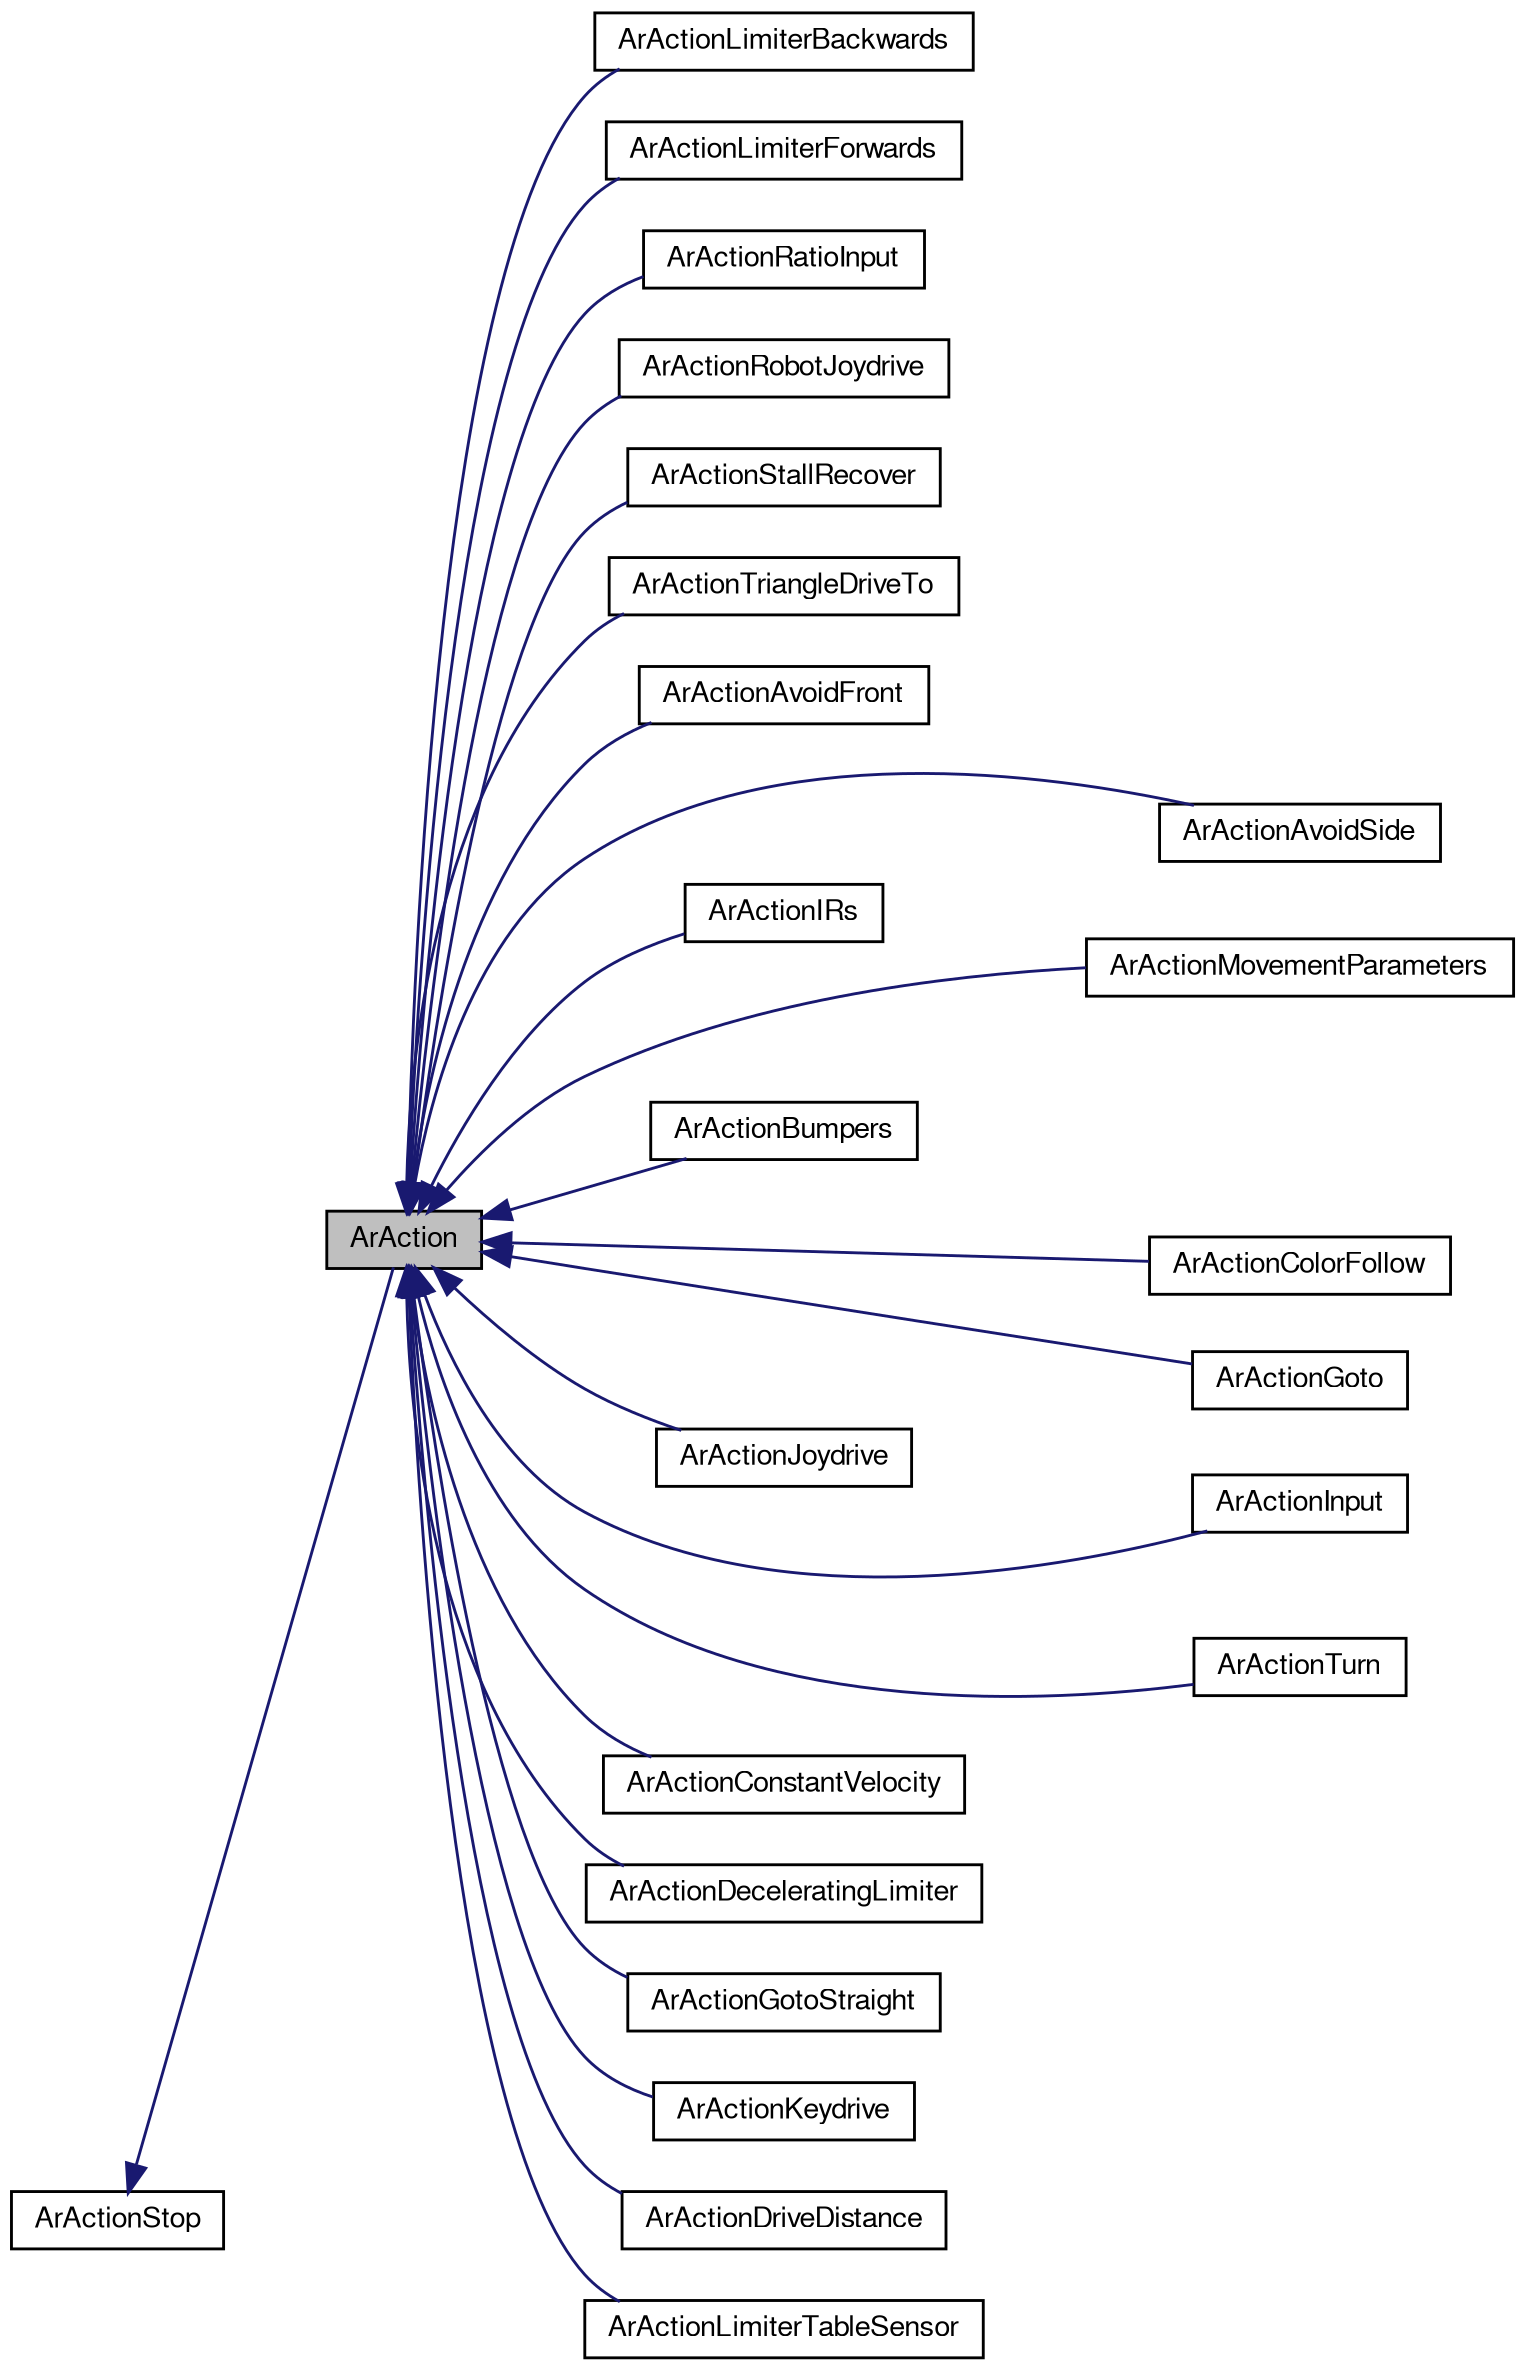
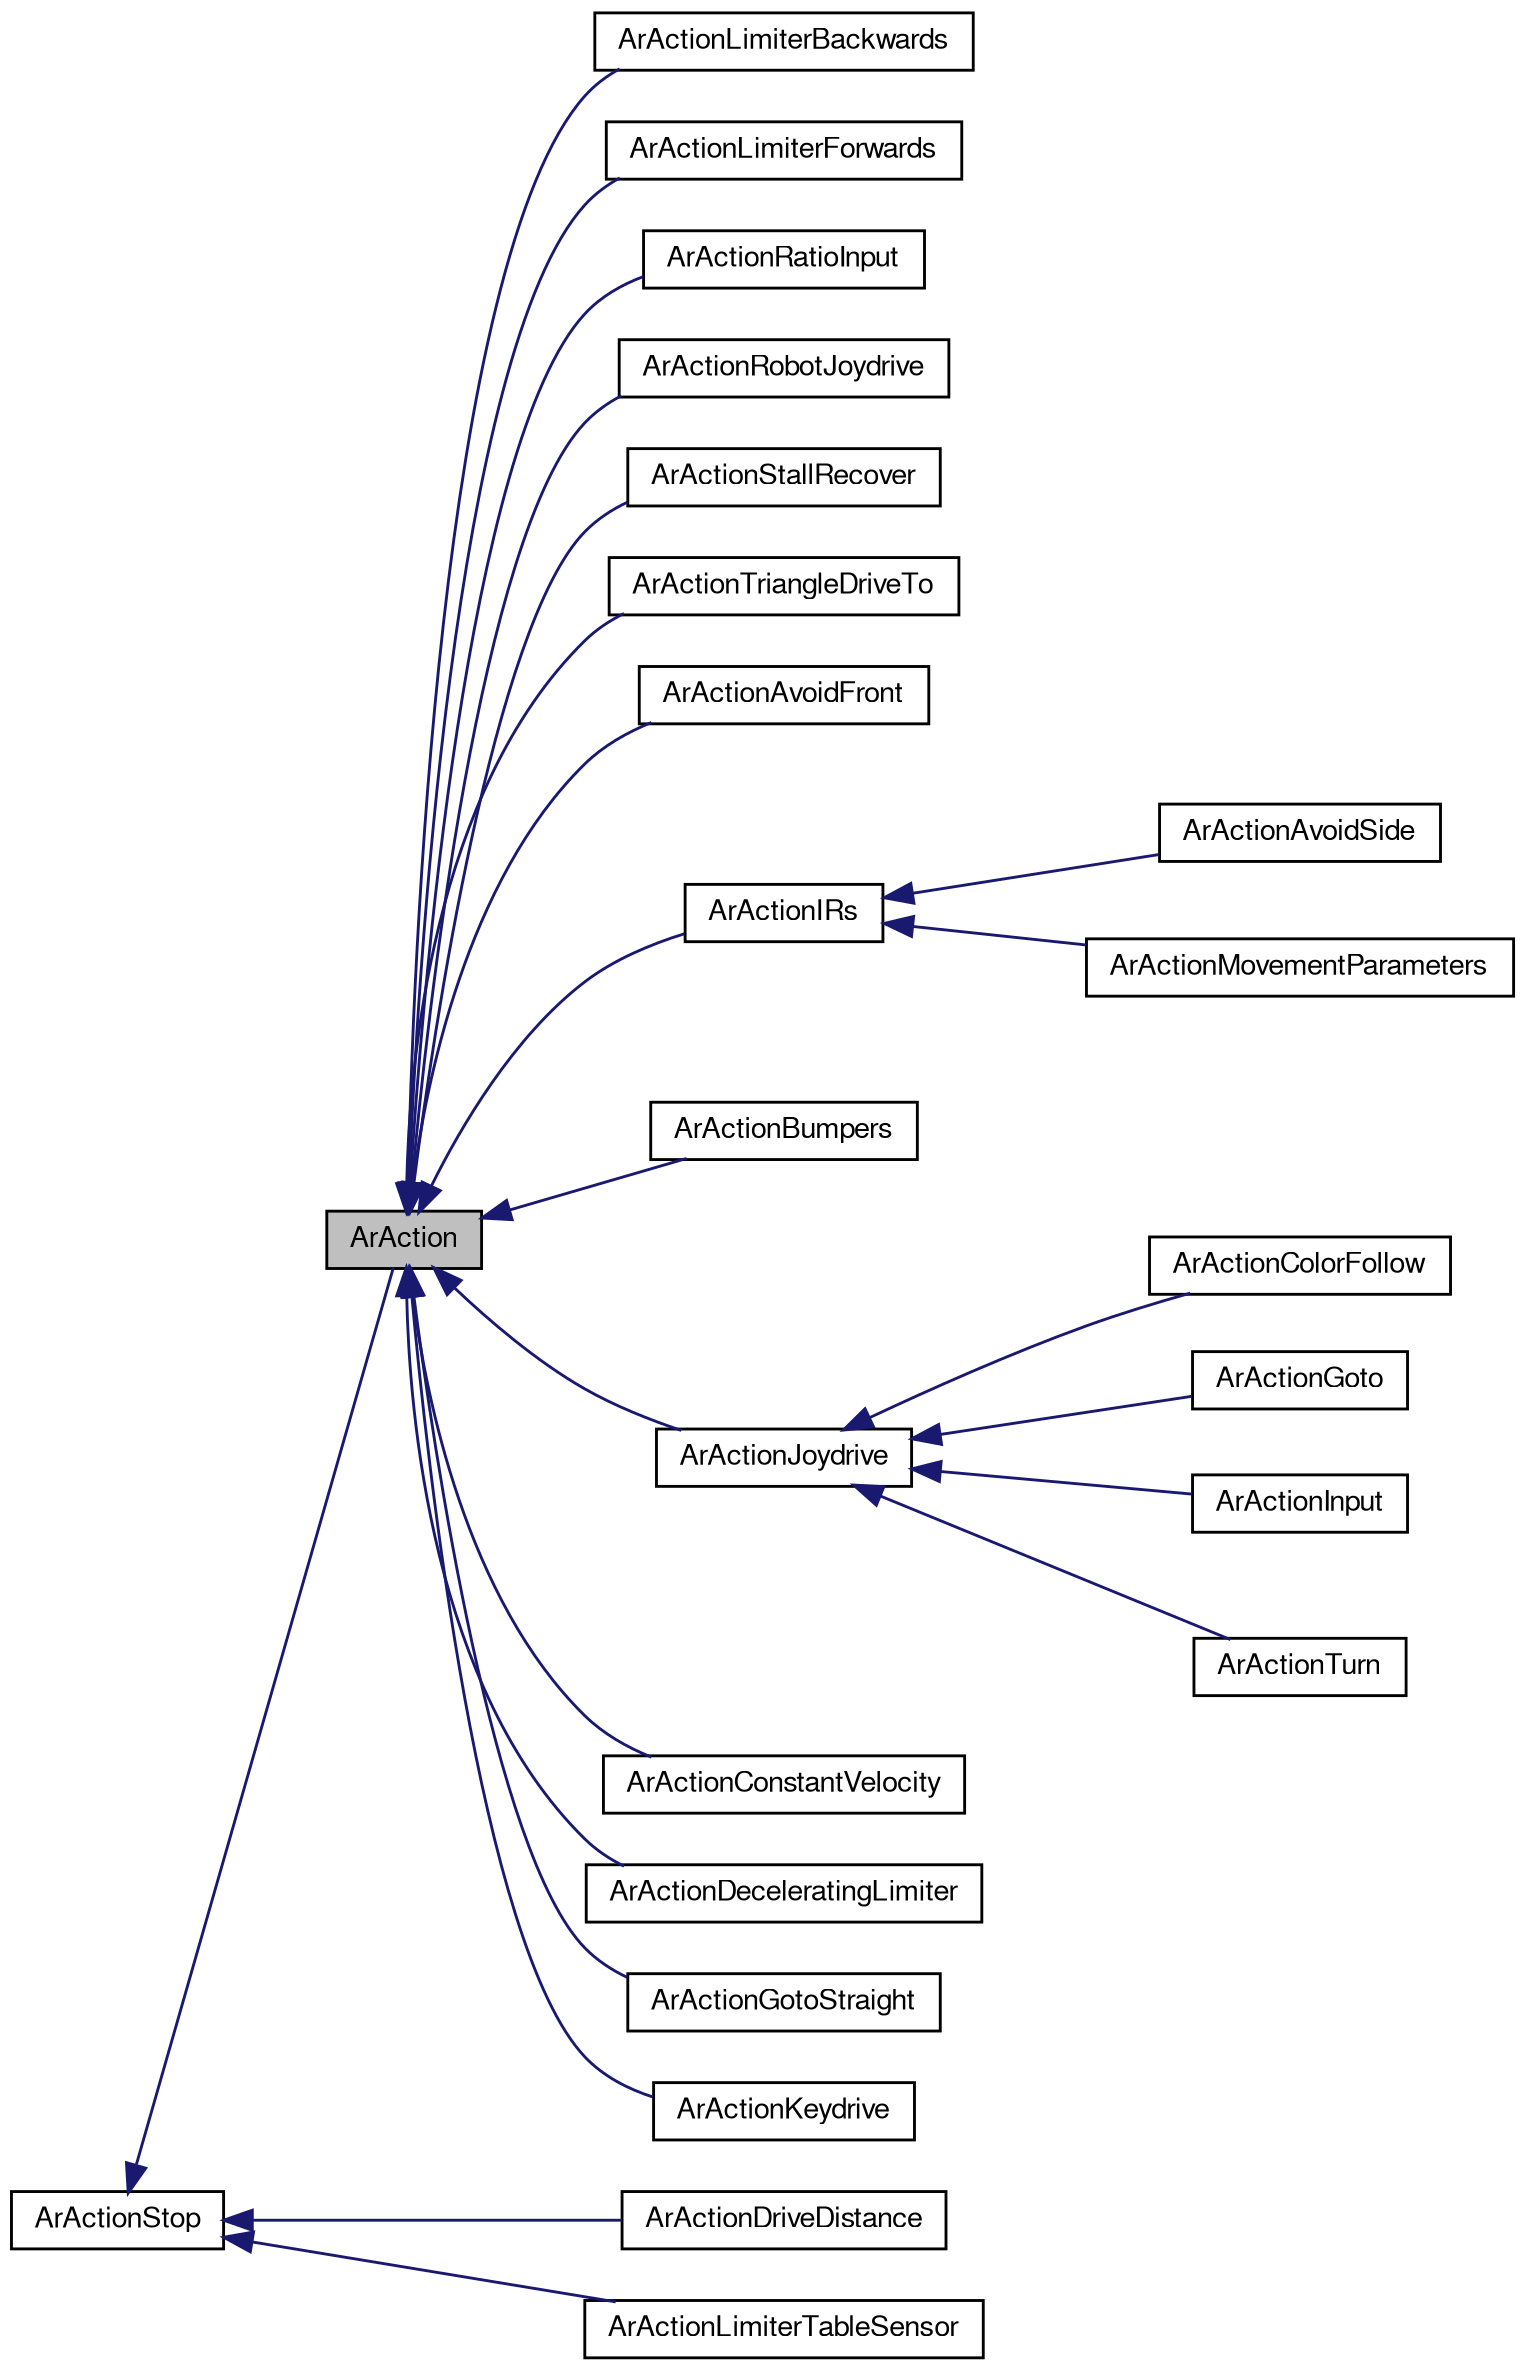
edge "ArActionAvoidSide" -> "ArAction": now "ArActionAvoidSide" -> "ArActionIRs"
edge "ArActionMovementParameters" -> "ArAction": now "ArActionMovementParameters" -> "ArActionIRs"
edge "ArActionColorFollow" -> "ArAction": now "ArActionColorFollow" -> "ArActionJoydrive"
edge "ArActionGoto" -> "ArAction": now "ArActionGoto" -> "ArActionJoydrive"
edge "ArActionInput" -> "ArAction": now "ArActionInput" -> "ArActionJoydrive"
edge "ArActionTurn" -> "ArAction": now "ArActionTurn" -> "ArActionJoydrive"
edge "ArActionDriveDistance" -> "ArAction": now "ArActionDriveDistance" -> "ArActionStop"
edge "ArActionLimiterTableSensor" -> "ArAction": now "ArActionLimiterTableSensor" -> "ArActionStop"
